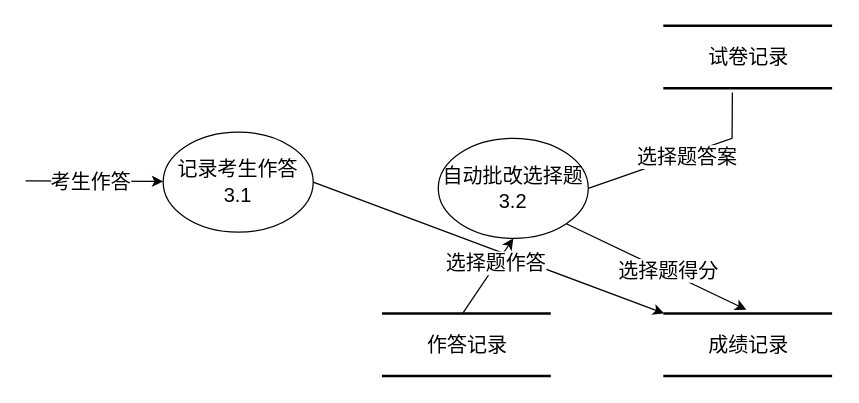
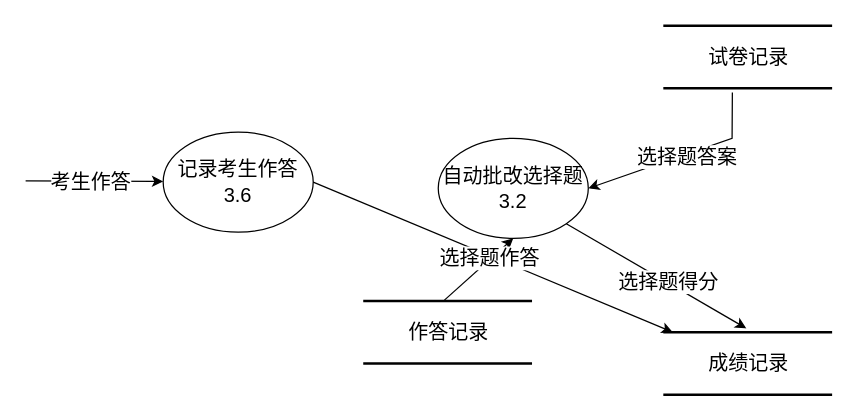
node "记录考生作答3.1": label "记录考生作答3.1" -> "记录考生作答3.6"
edge "试卷记录" -- "自动批改选择题3.2": arrowhead none -> classic
node "作答记录": moved (466, 344) -> (448, 332)
node "成绩记录": moved (748, 344) -> (748, 363)
